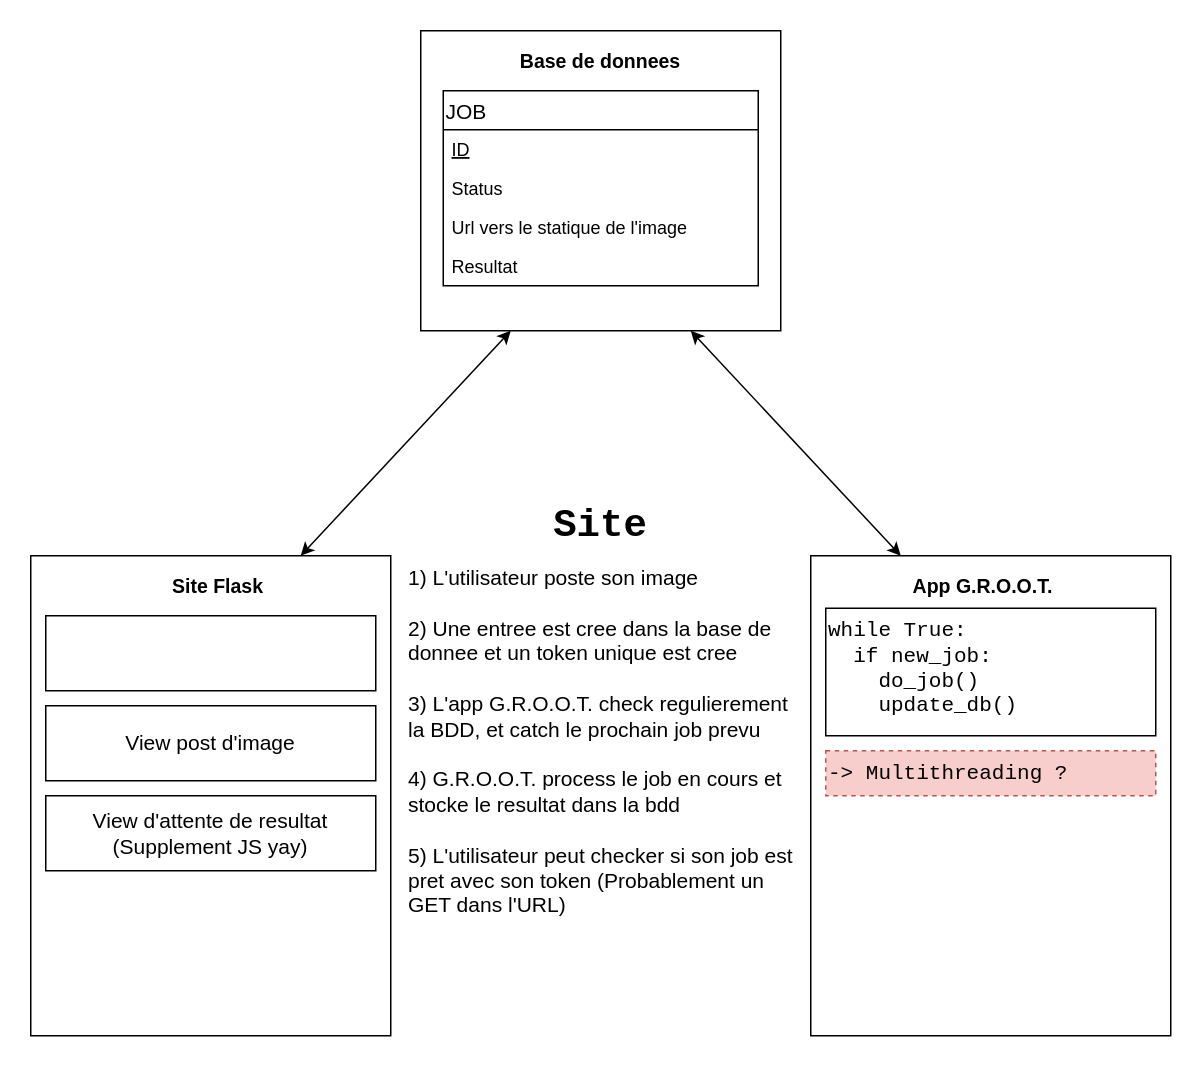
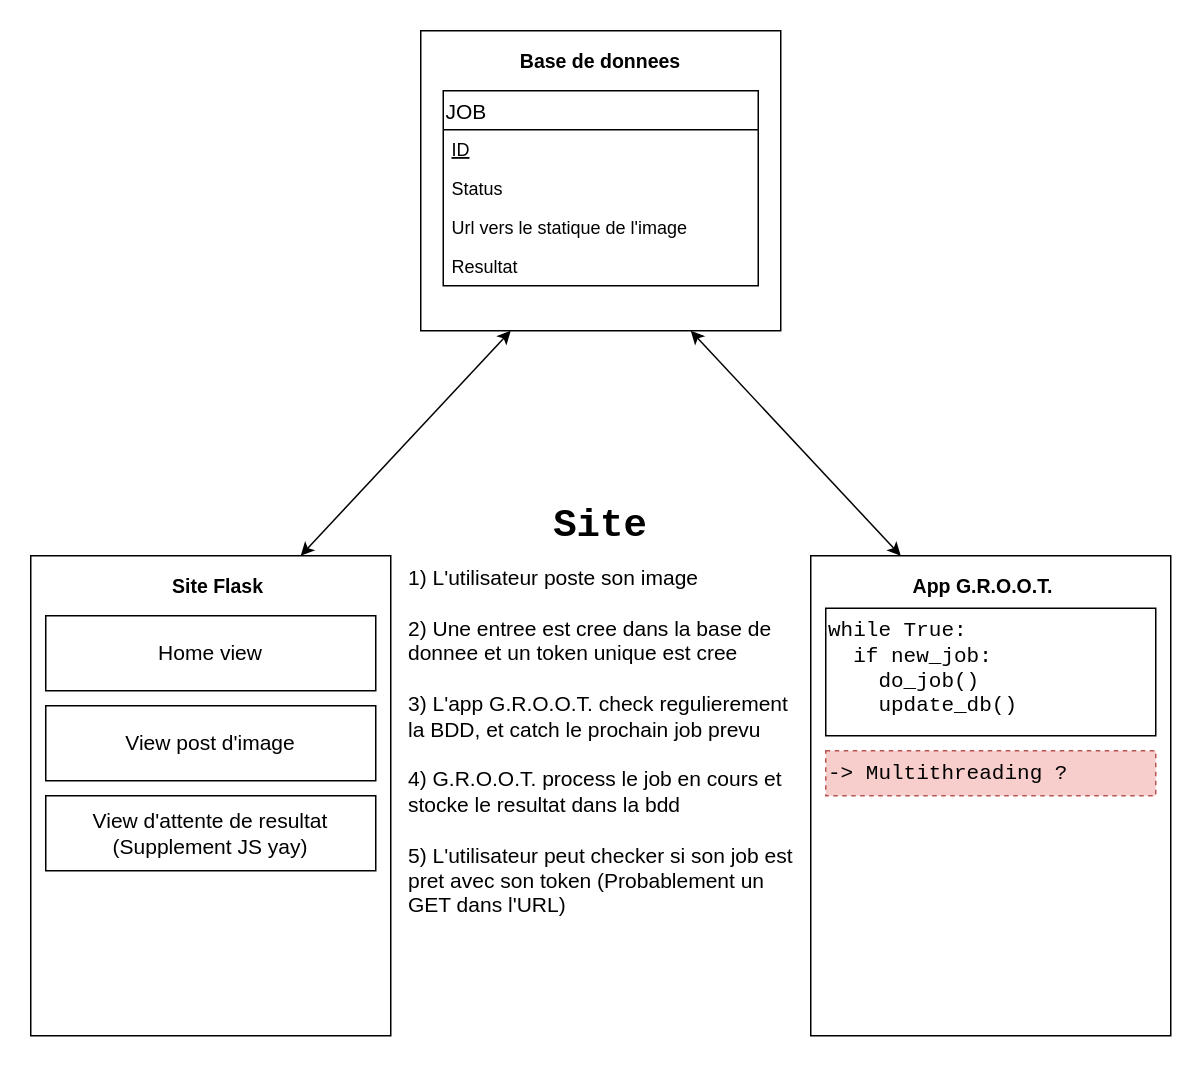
node "Home view": added
